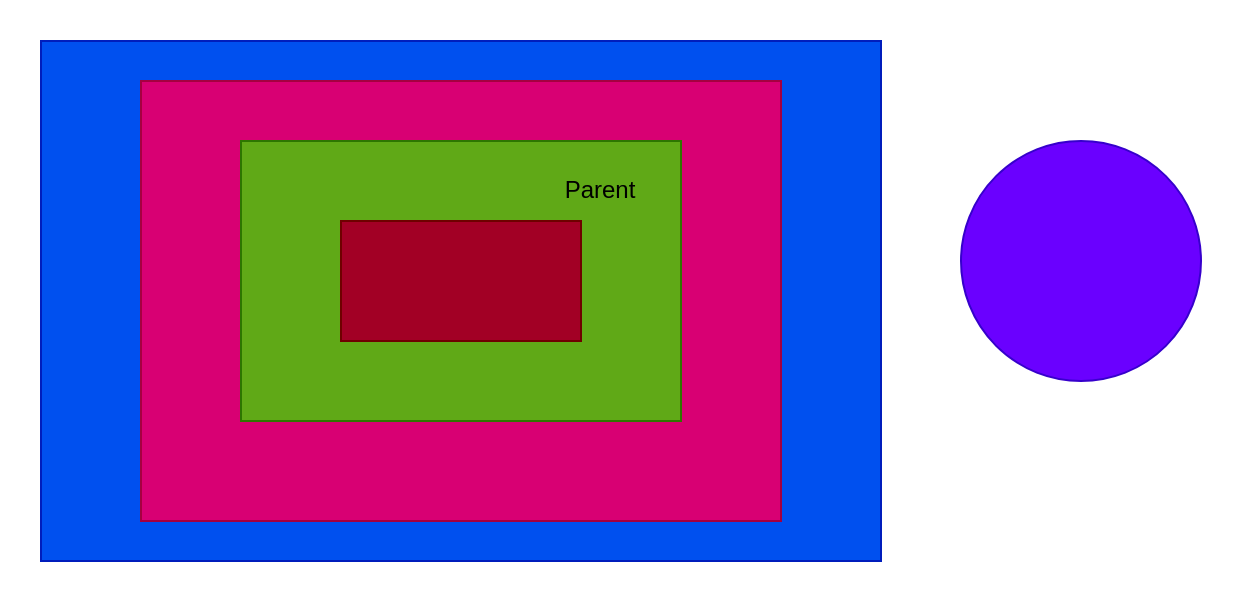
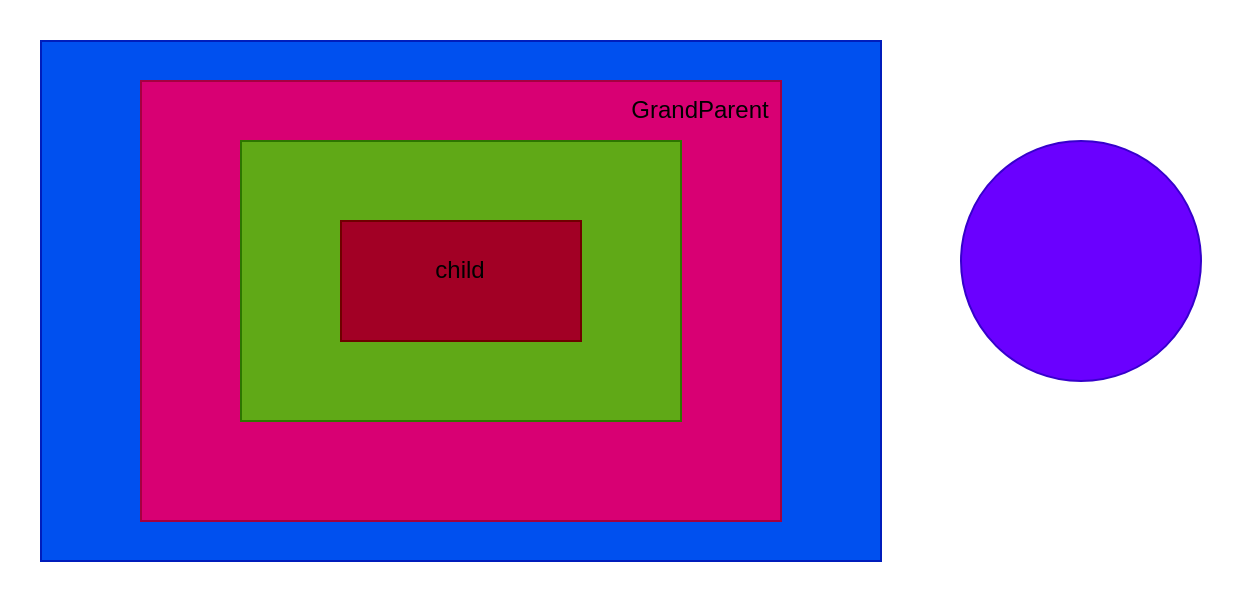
node "GrandParent": added
node "Parent": removed
node "child": added
